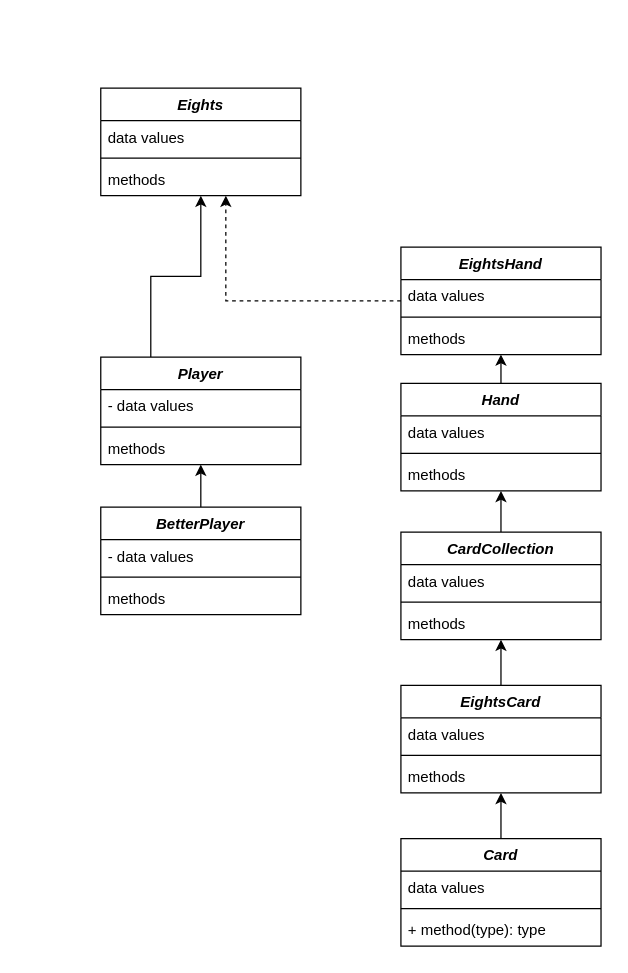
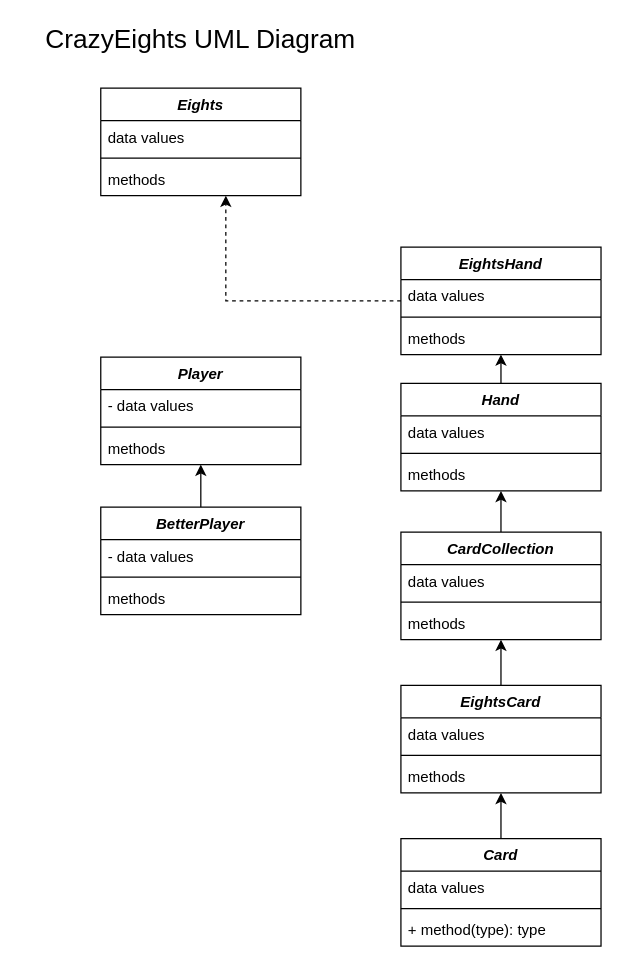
node "CrazyEights UML Diagram": added
edge "Player" -> "Eights": removed
